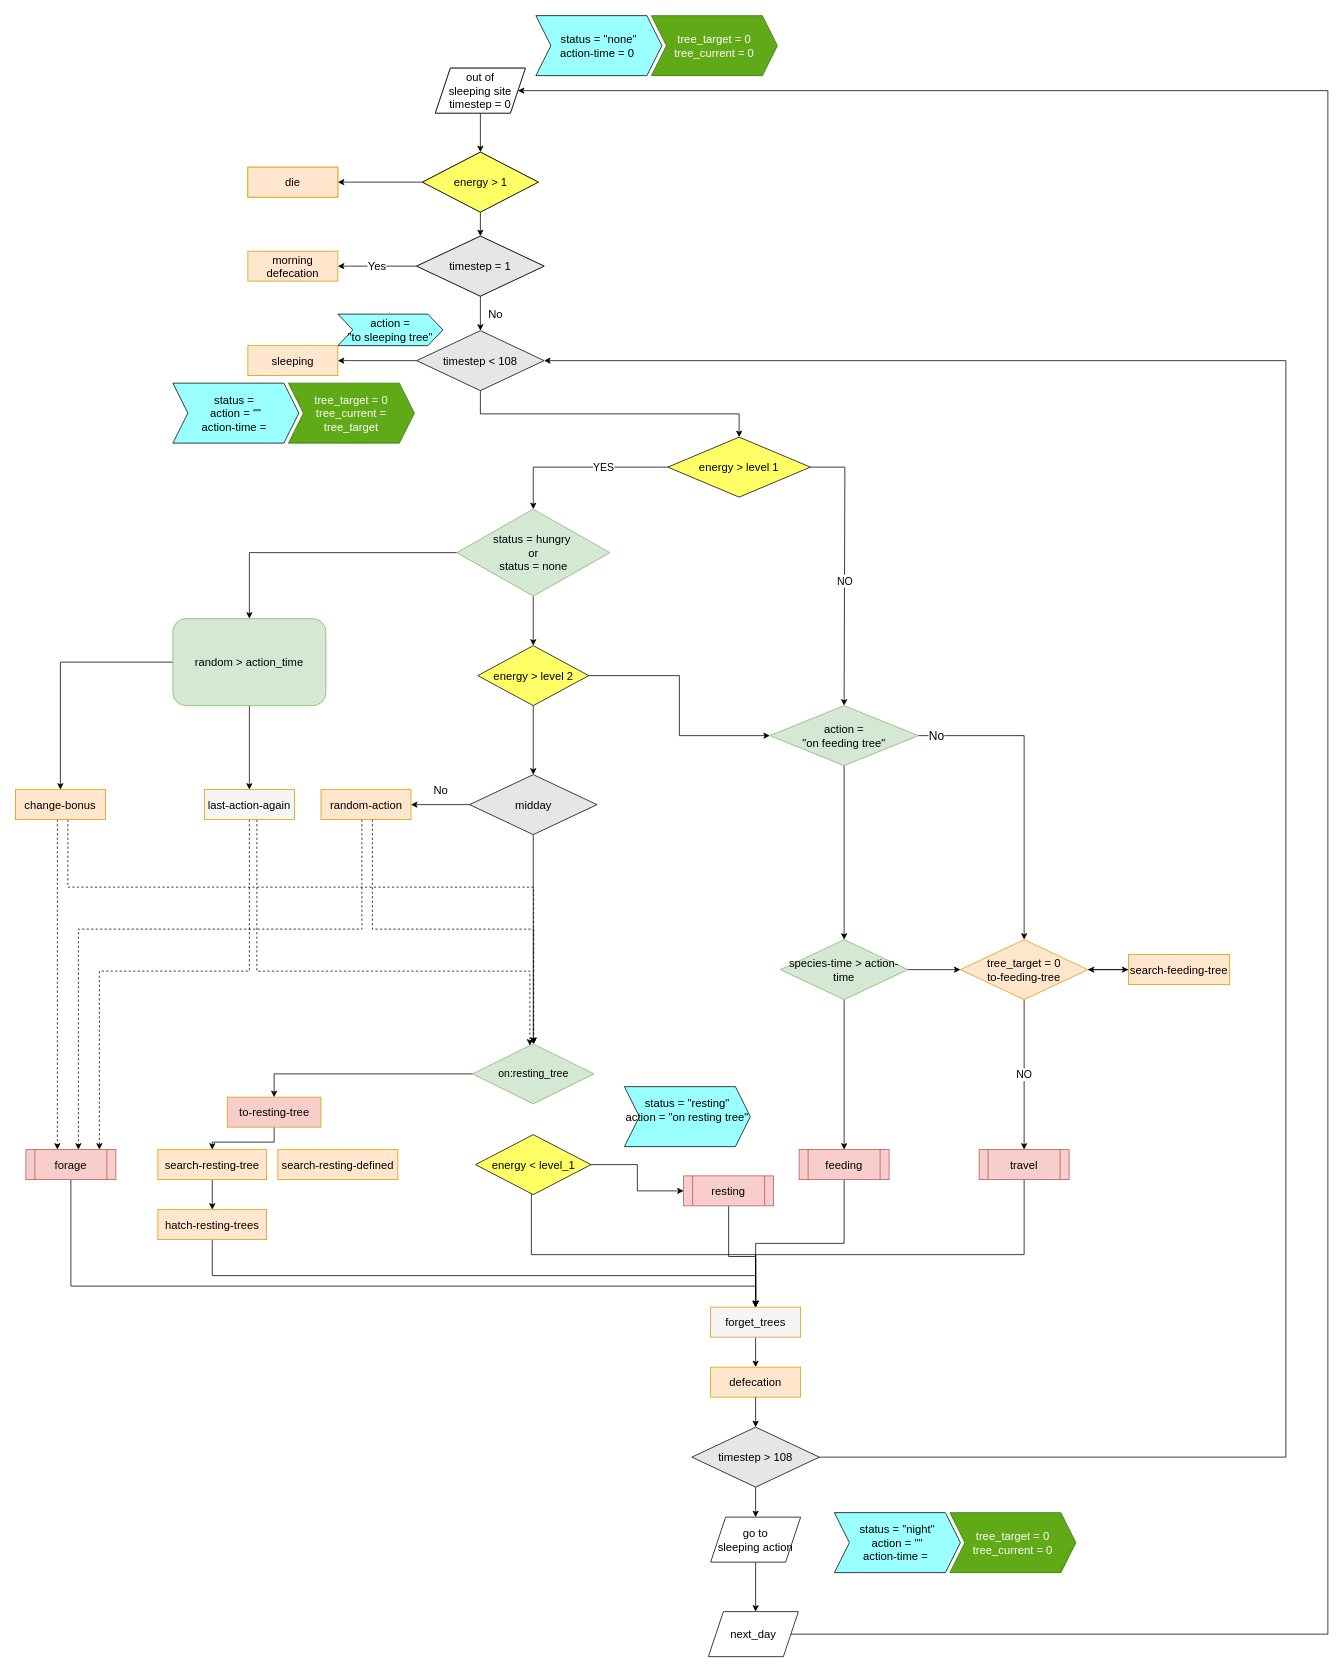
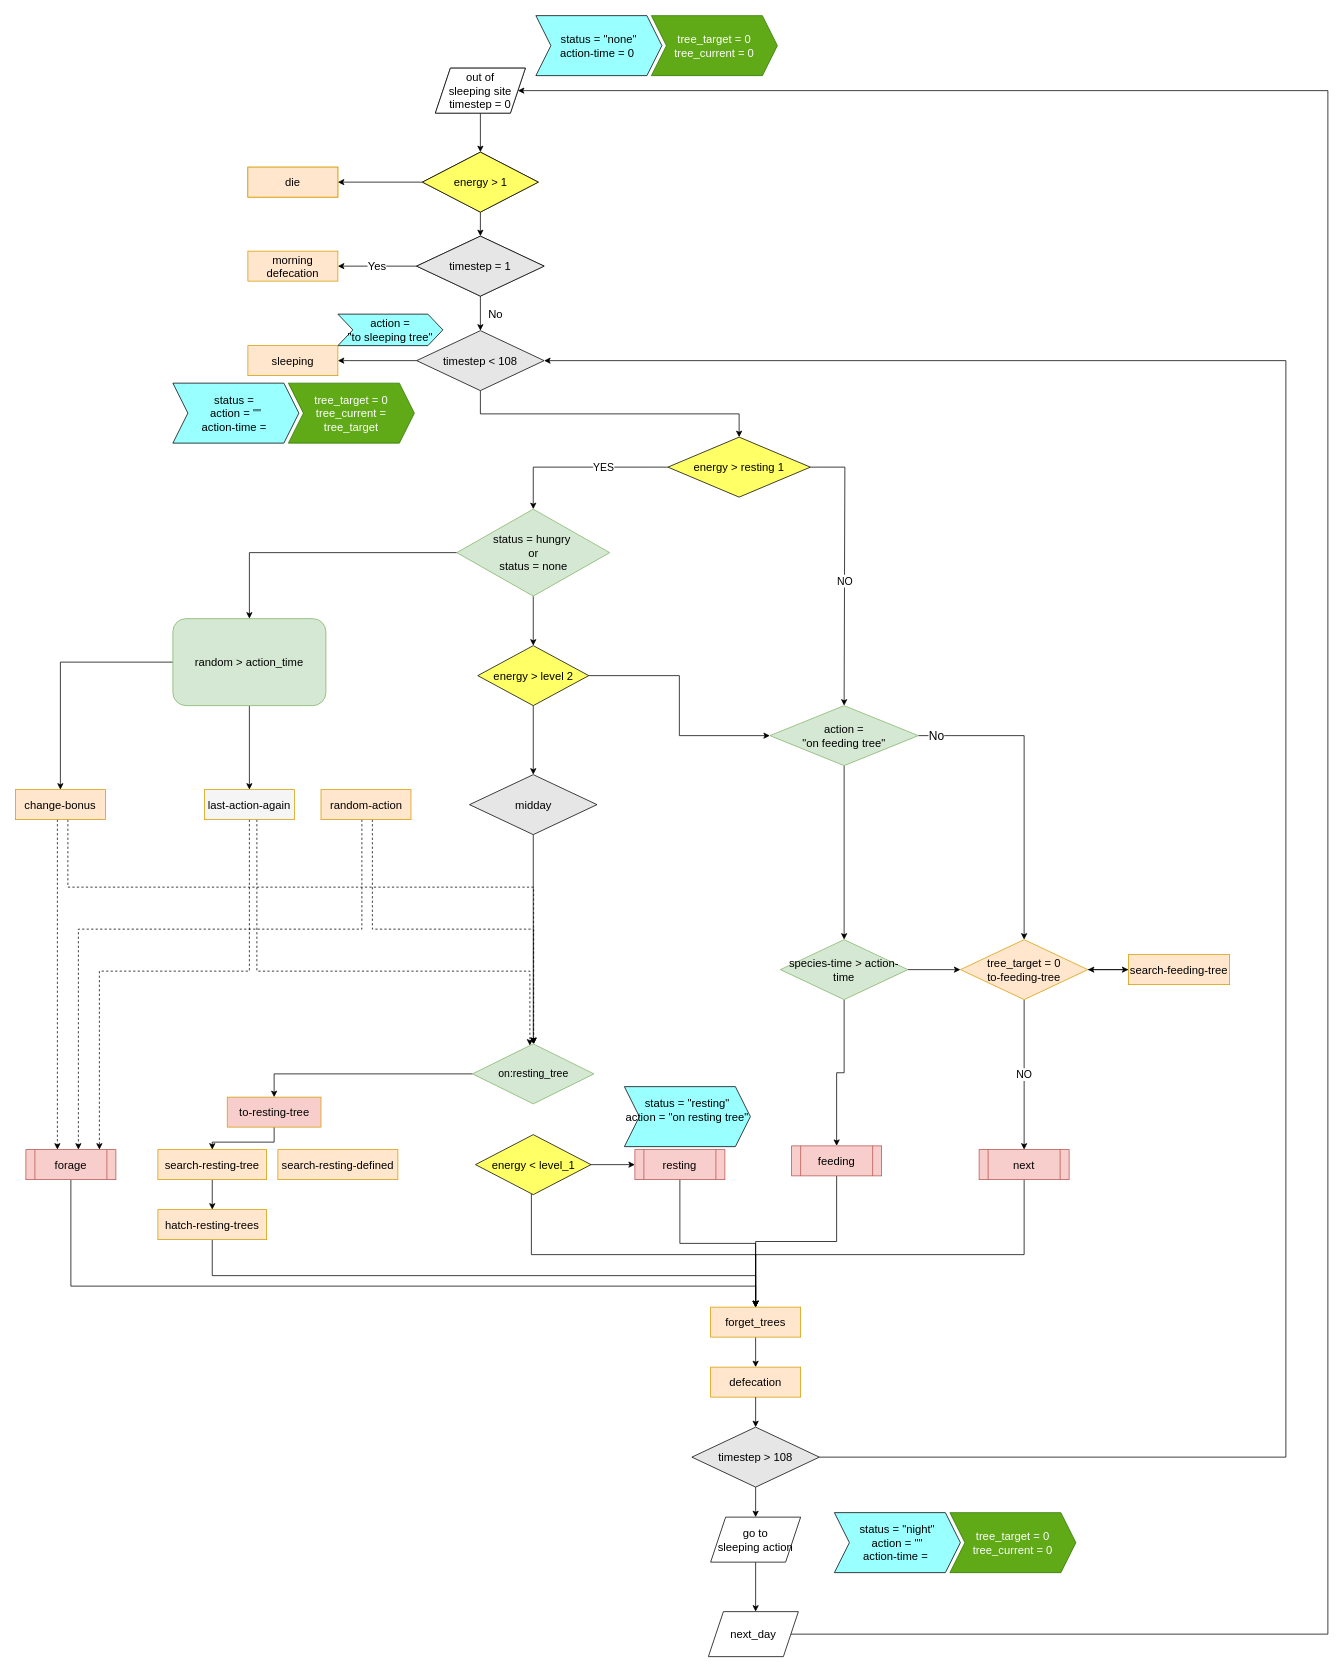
node "energy > level 1": label "energy > level 1" -> "energy > resting 1"
edge "midday" -> "random-action": removed, label "No"
node "feeding": moved (844, 1164) -> (837, 1161)
node "travel": label "travel" -> "next"
node "resting": moved (729, 1191) -> (680, 1164)
node "forget_trees": fillcolor #f5f5f5 -> #ffe6cc
